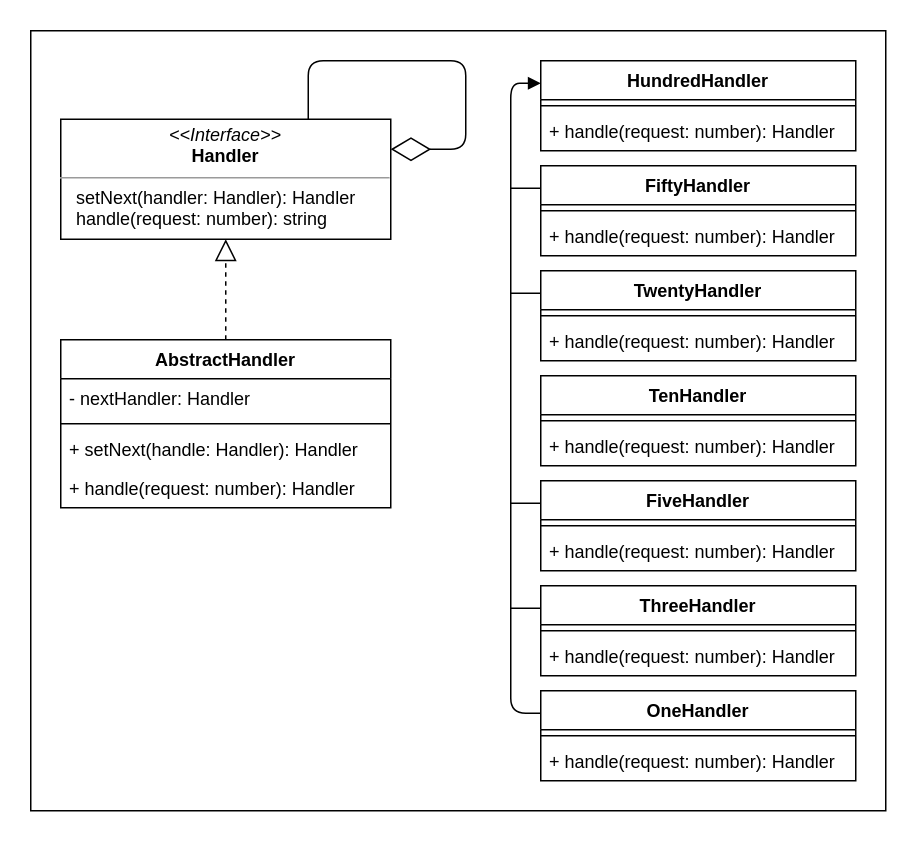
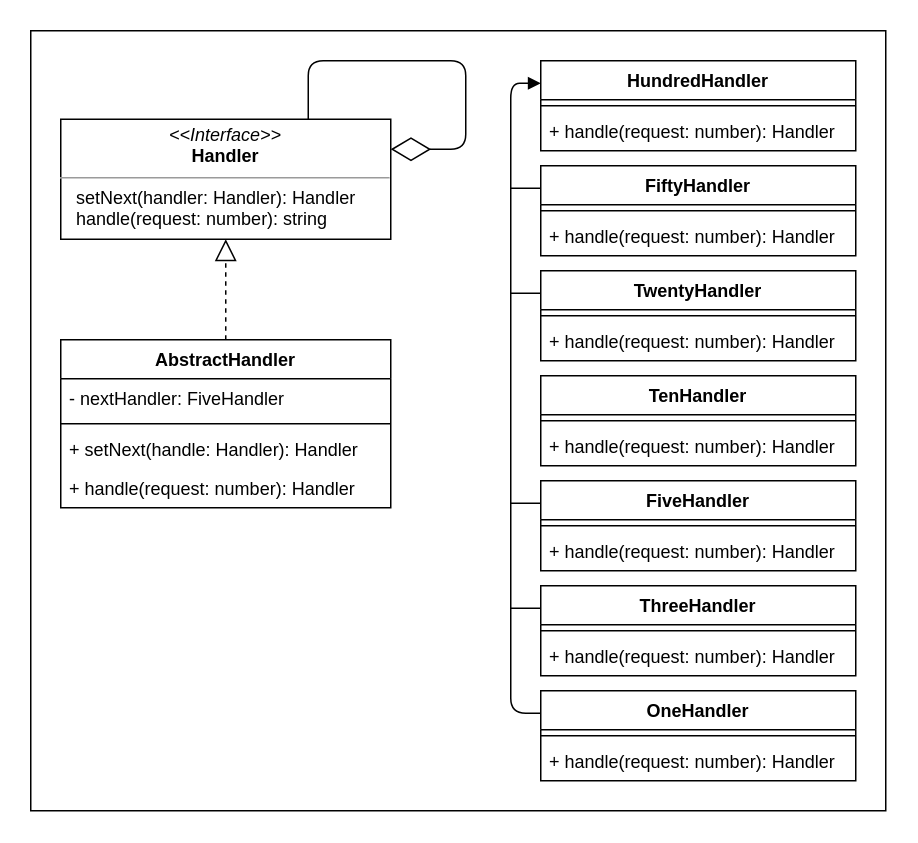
node "- nextHandler: Handler": label "- nextHandler: Handler" -> "- nextHandler: FiveHandler"
